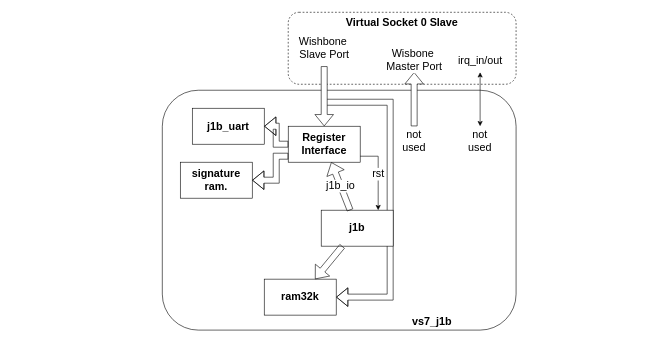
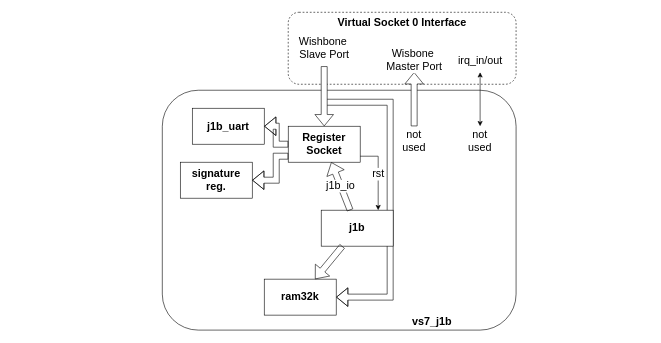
node "Virtual Socket 0 Slave": label "Virtual Socket 0 Slave" -> "Virtual Socket 0 Interface"
node "Register Interface": label "Register Interface" -> "Register Socket"
node "signature ram.": label "signature ram." -> "signature reg."
